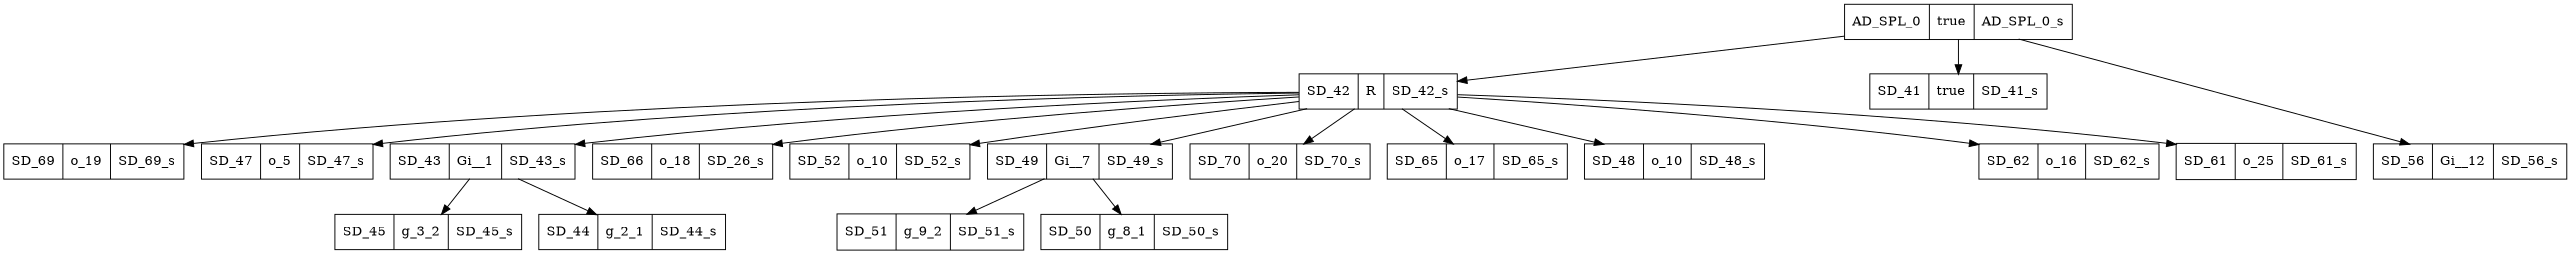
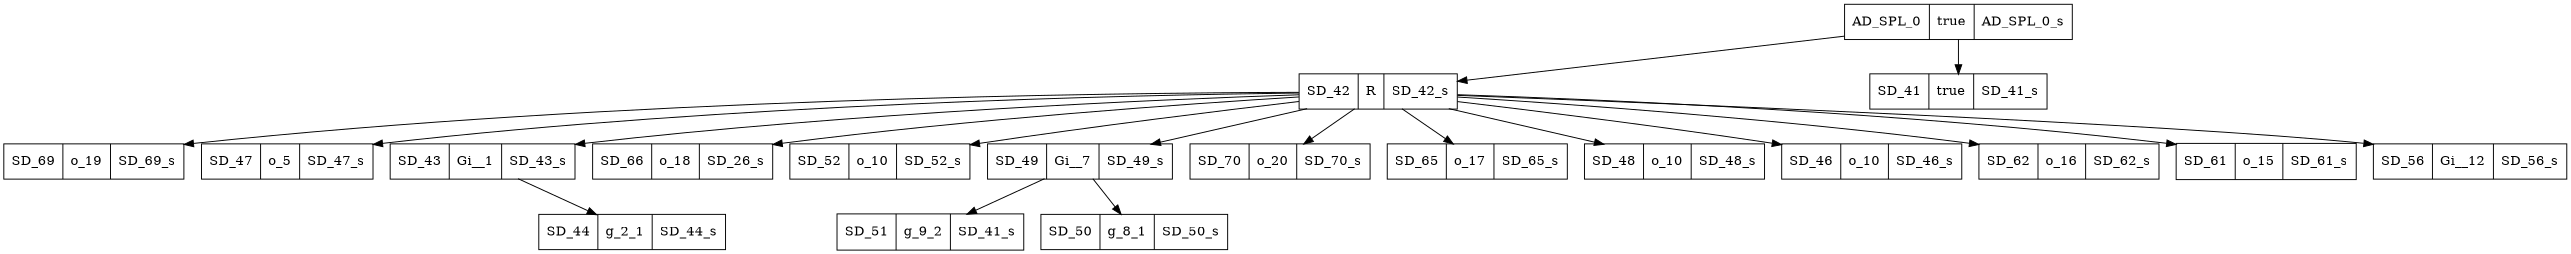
edge "AD_SPL_0" -> "SD_56": now "SD_42" -> "SD_56"
node "SD_46": added
node "SD_61": text "o_25" -> "o_15"
node "SD_45": removed
node "SD_51": text "SD_51_s" -> "SD_41_s"
